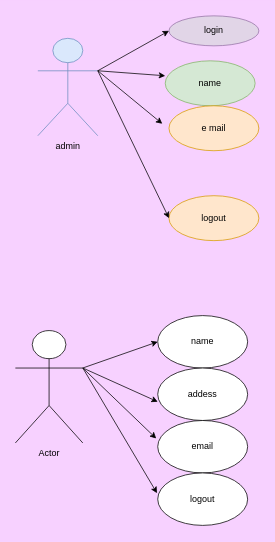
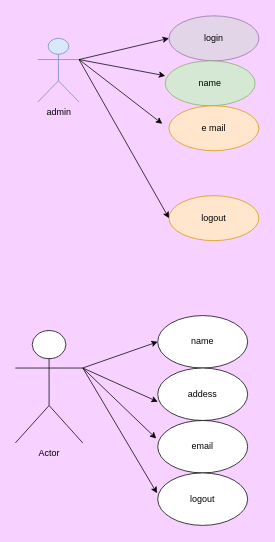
node "login": size 90x30 -> 90x45
node "admin": size 60x98 -> 41x64
